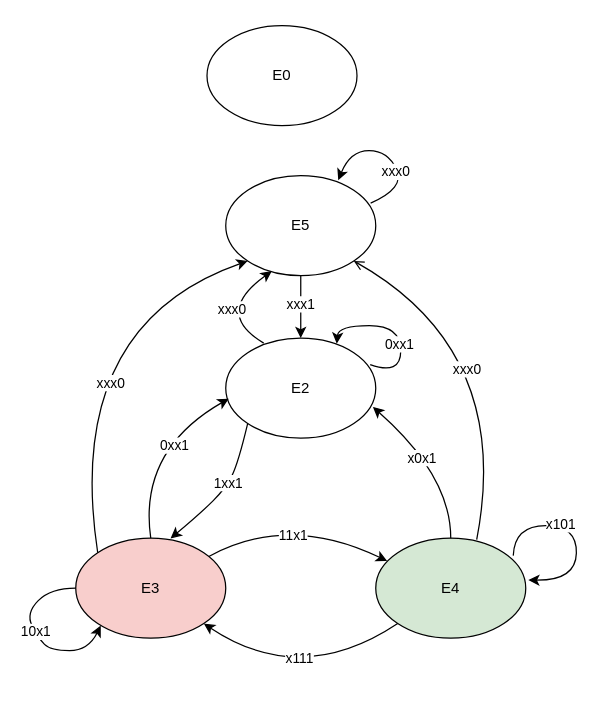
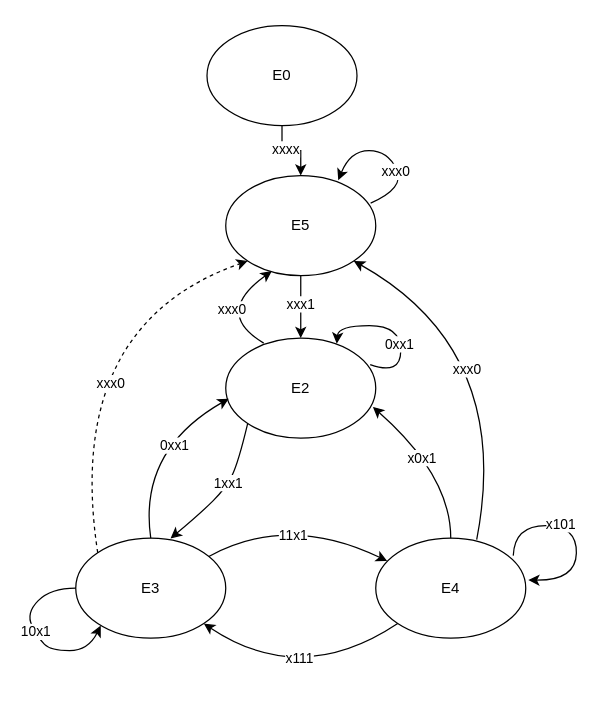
edge "E0" -> "E5": added, label "xxxx"
edge "E4" -> "E5": arrowhead open -> classic
edge "E3" -> "E5": style solid -> dashed
node "E3": fillcolor #f8cecc -> #ffffff
node "E4": fillcolor #d5e8d4 -> #ffffff
